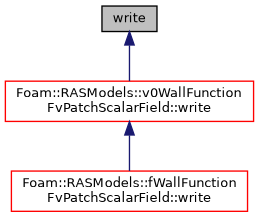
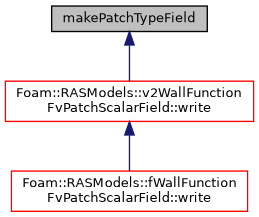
node "write": label "write" -> "makePatchTypeField"
node "Foam::RASModels::v0WallFunction FvPatchScalarField::write": label "Foam::RASModels::v0WallFunction FvPatchScalarField::write" -> "Foam::RASModels::v2WallFunction FvPatchScalarField::write"
